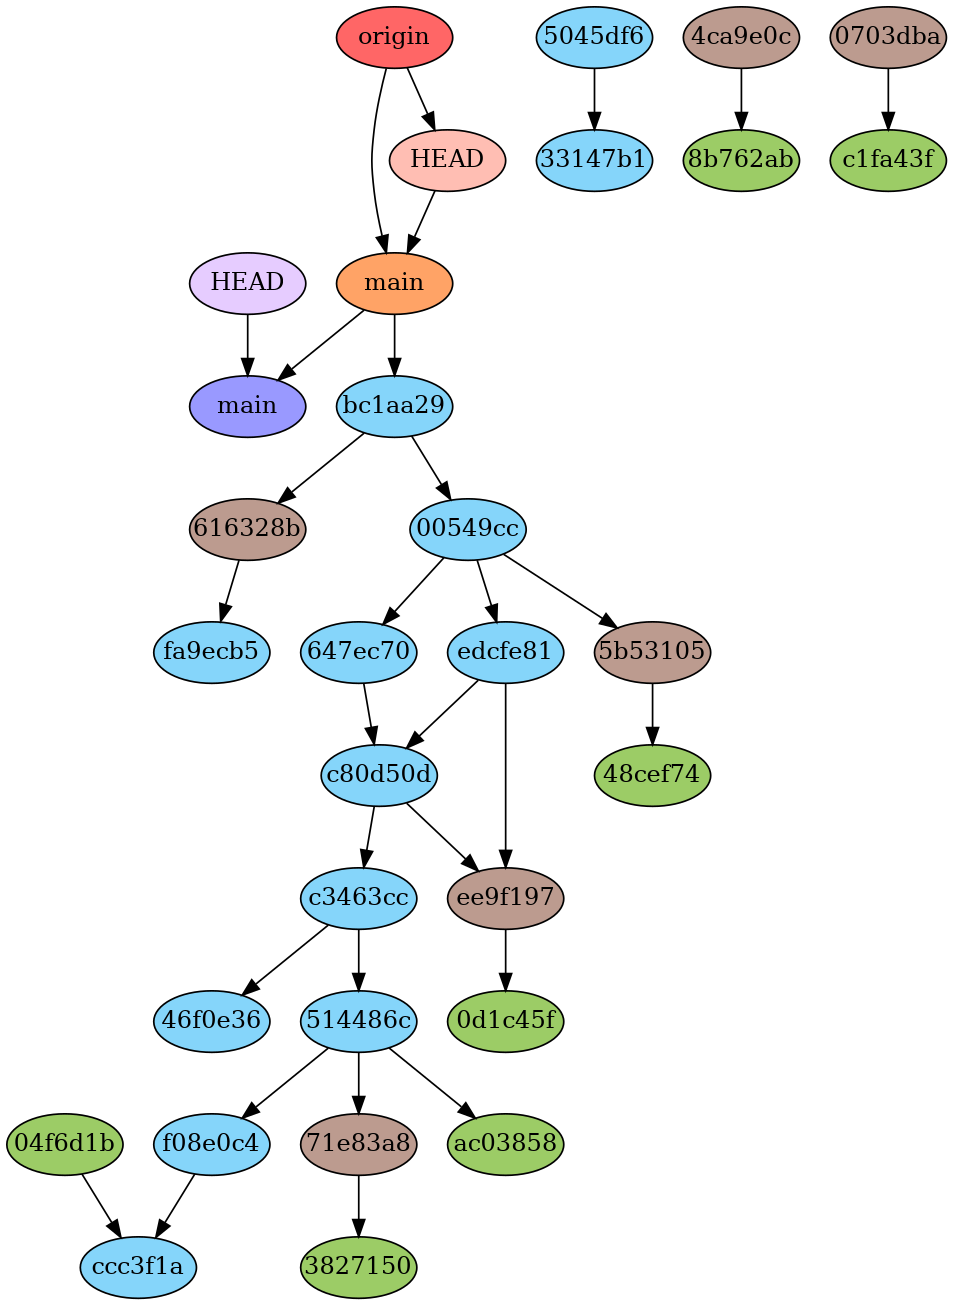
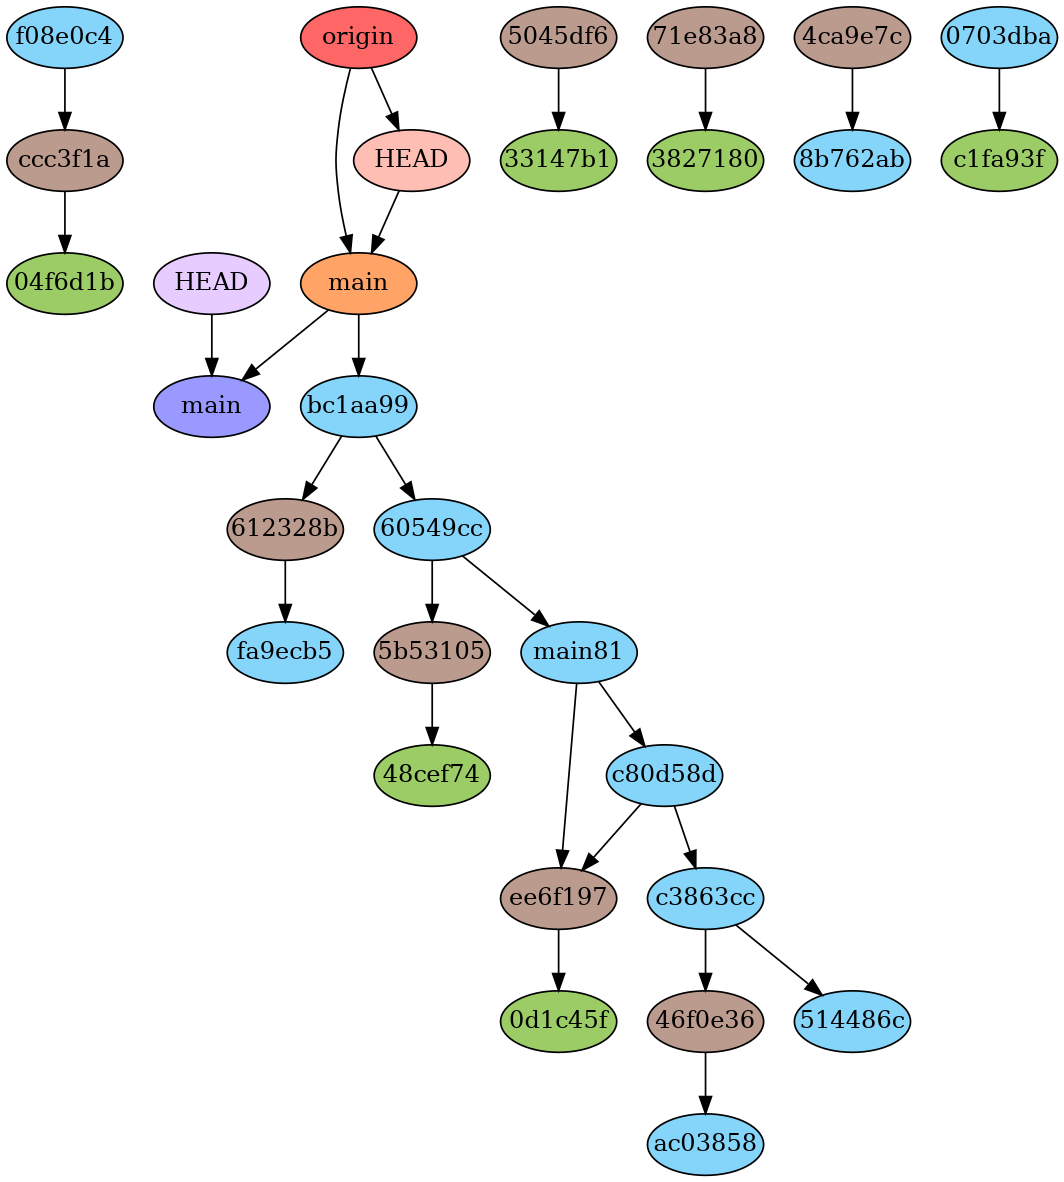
node "5045df6": fillcolor #85d5fa -> #bc9b8f
node "4ca9e0c": label "4ca9e0c" -> "4ca9e7c"
node "0703dba": fillcolor #bc9b8f -> #85d5fa
node "33147b1": fillcolor #85d5fa -> #9ccc66
node "8b762ab": fillcolor #9ccc66 -> #85d5fa
node "c1fa43f": label "c1fa43f" -> "c1fa93f"
node "bc1aa29": label "bc1aa29" -> "bc1aa99"
node "616328b": label "616328b" -> "612328b"
node "00549cc": label "00549cc" -> "60549cc"
node "647ec70": removed
node "edcfe81": label "edcfe81" -> "main81"
node "c80d50d": label "c80d50d" -> "c80d58d"
node "c3463cc": label "c3463cc" -> "c3863cc"
node "ee9f197": label "ee9f197" -> "ee6f197"
node "46f0e36": fillcolor #85d5fa -> #bc9b8f
edge "514486c" -> "71e83a8": removed
edge "514486c" -> "f08e0c4": removed
edge "514486c" -> "ac03858": now "46f0e36" -> "ac03858"
node "ac03858": fillcolor #9ccc66 -> #85d5fa
edge "04f6d1b" -> "ccc3f1a": reversed
node "ccc3f1a": fillcolor #85d5fa -> #bc9b8f
node "3827150": label "3827150" -> "3827180"
